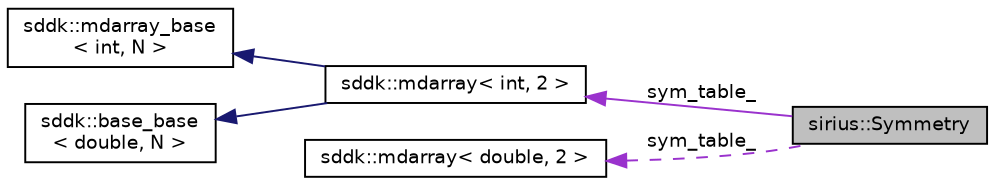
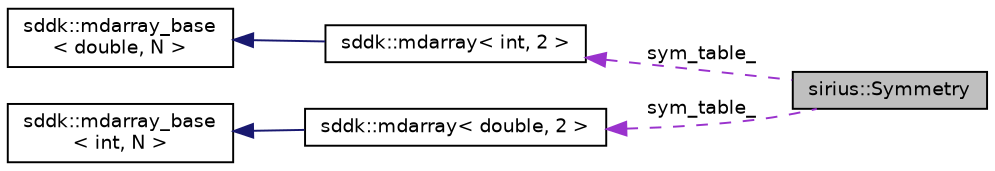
edge "sddk::mdarray< int, 2 >" -> "sddk::mdarray_base < int, N >": now "sddk::mdarray< double, 2 >" -> "sddk::mdarray_base < int, N >"
edge "sirius::Symmetry" -> "sddk::mdarray< int, 2 >": style solid -> dashed
node "sddk::base_base < double, N >": label "sddk::base_base < double, N >" -> "sddk::mdarray_base < double, N >"
